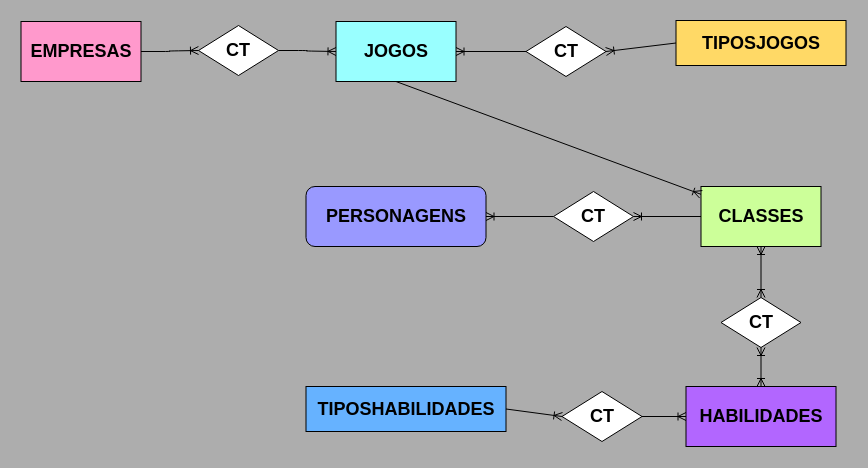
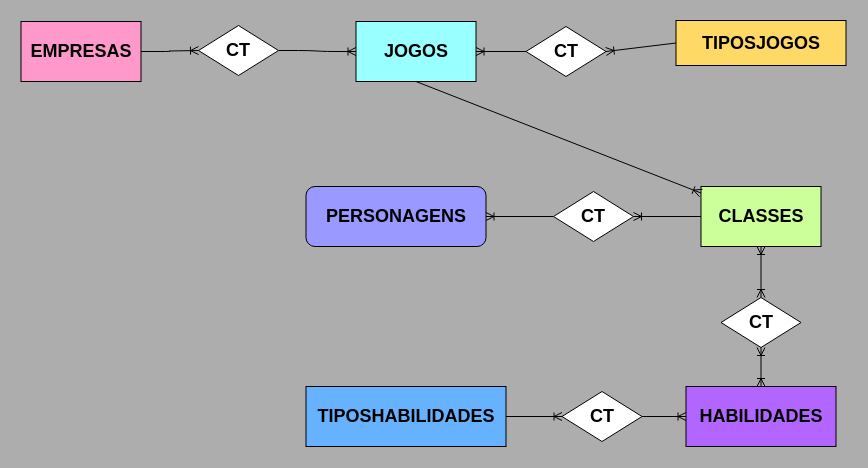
node "JOGOS": moved (396, 52) -> (416, 52)
node "TIPOSHABILIDADES": size 200x45 -> 200x60
